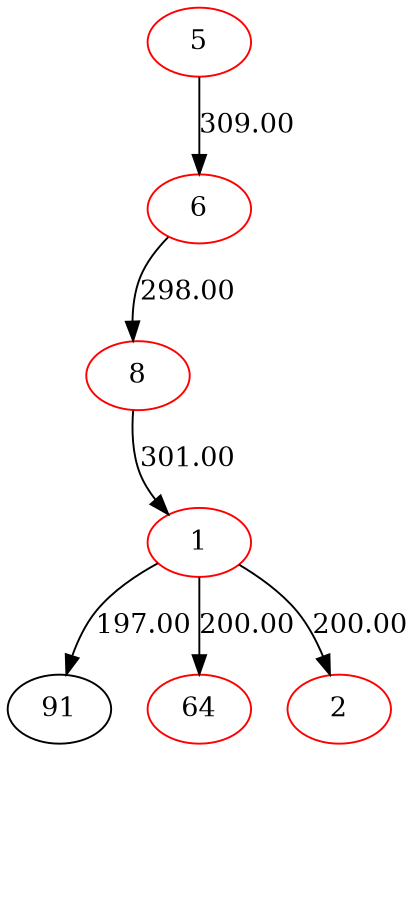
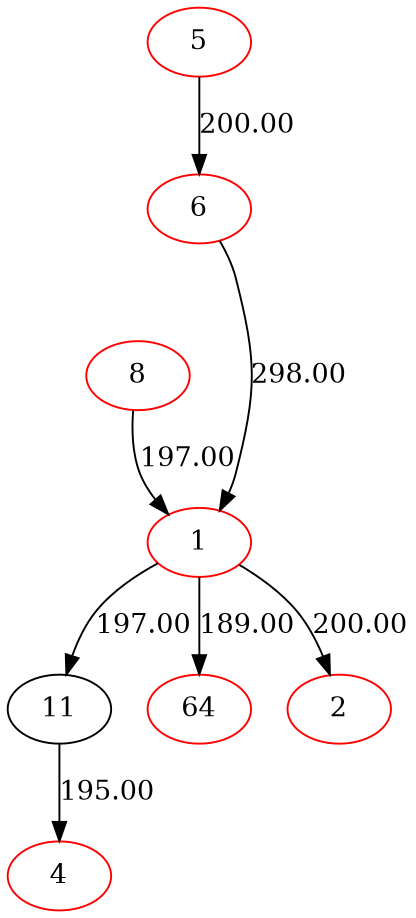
edge "5" -> "6": label "309.00" -> "200.00"
edge "6" -> "8": now "6" -> "1"
edge "8" -> "1": label "301.00" -> "197.00"
edge "1" -> "64": label "200.00" -> "189.00"
node "91": label "91" -> "11"
node "4": added
